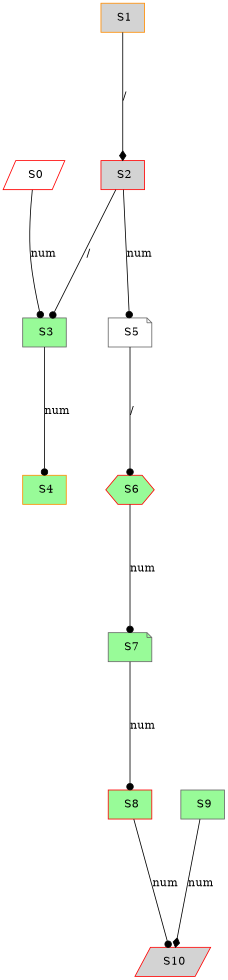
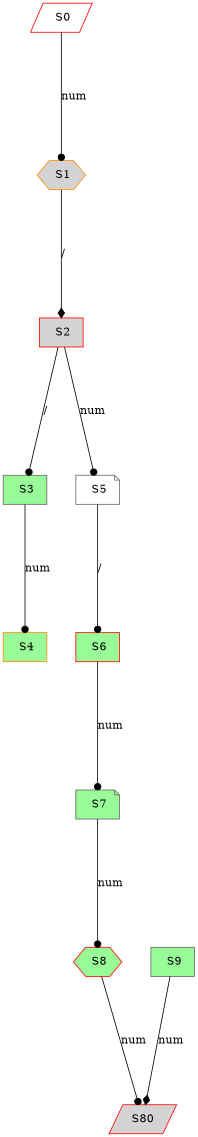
node "S1": shape box -> hexagon
edge "S0" -> "S3": now "S0" -> "S1"
node "S6": shape hexagon -> box
node "S8": shape box -> hexagon
node "S10": label "S10" -> "S80"
